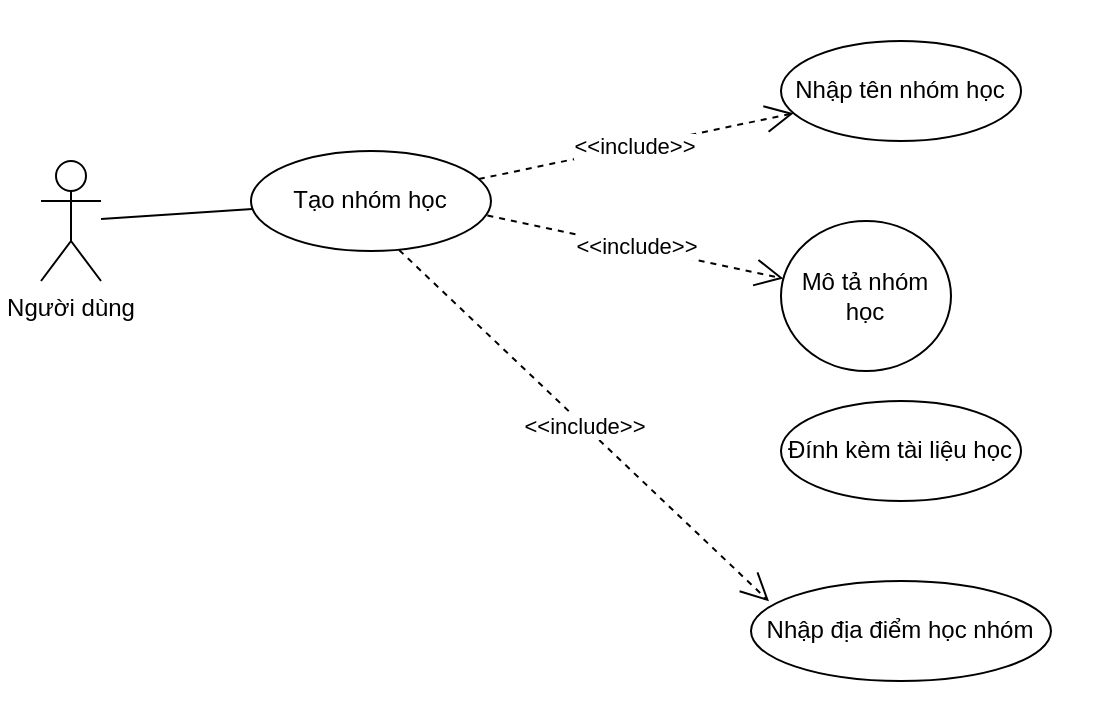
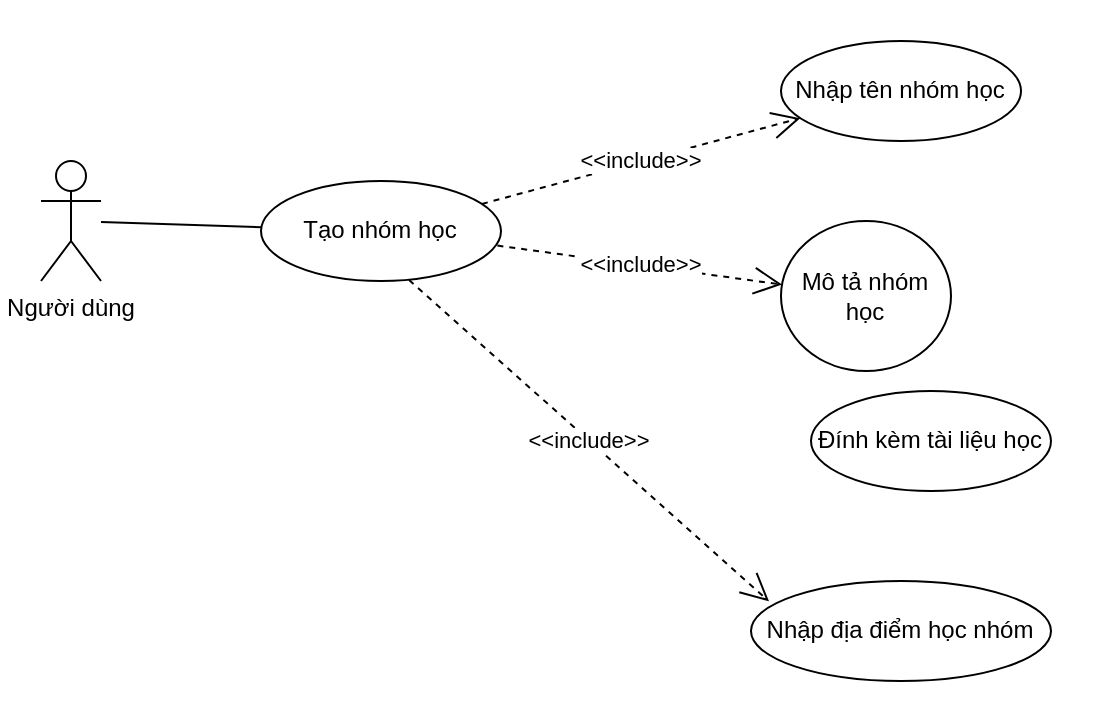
node "Tạo nhóm học": moved (371, 201) -> (381, 231)
node "Đính kèm tài liệu học": moved (901, 451) -> (931, 441)
